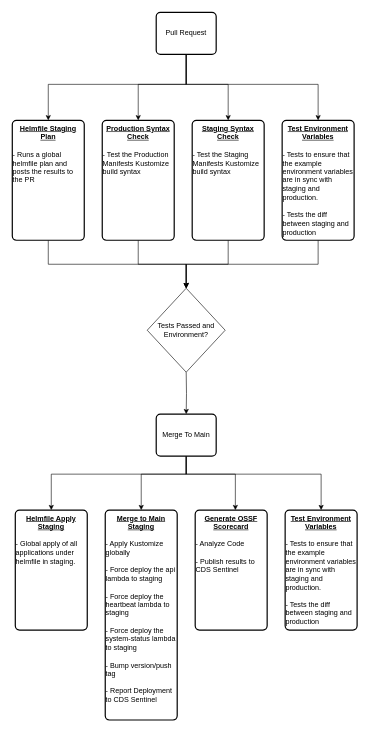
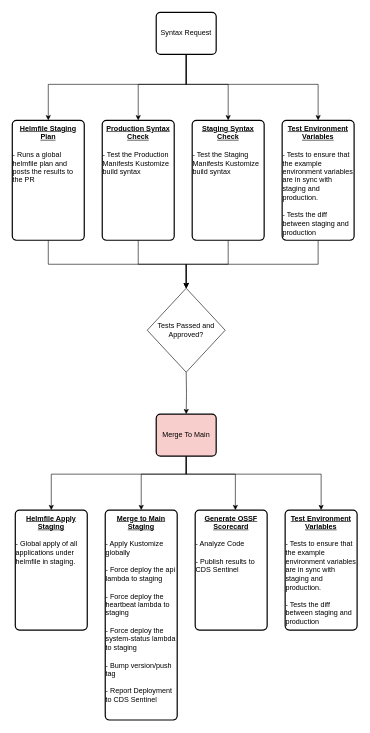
node "Pull Request": label "Pull Request" -> "Syntax Request"
node "Tests Passed and Environment?": label "Tests Passed and Environment?" -> "Tests Passed and Approved?"
node "Merge To Main": fillcolor #ffffff -> #f8cecc
